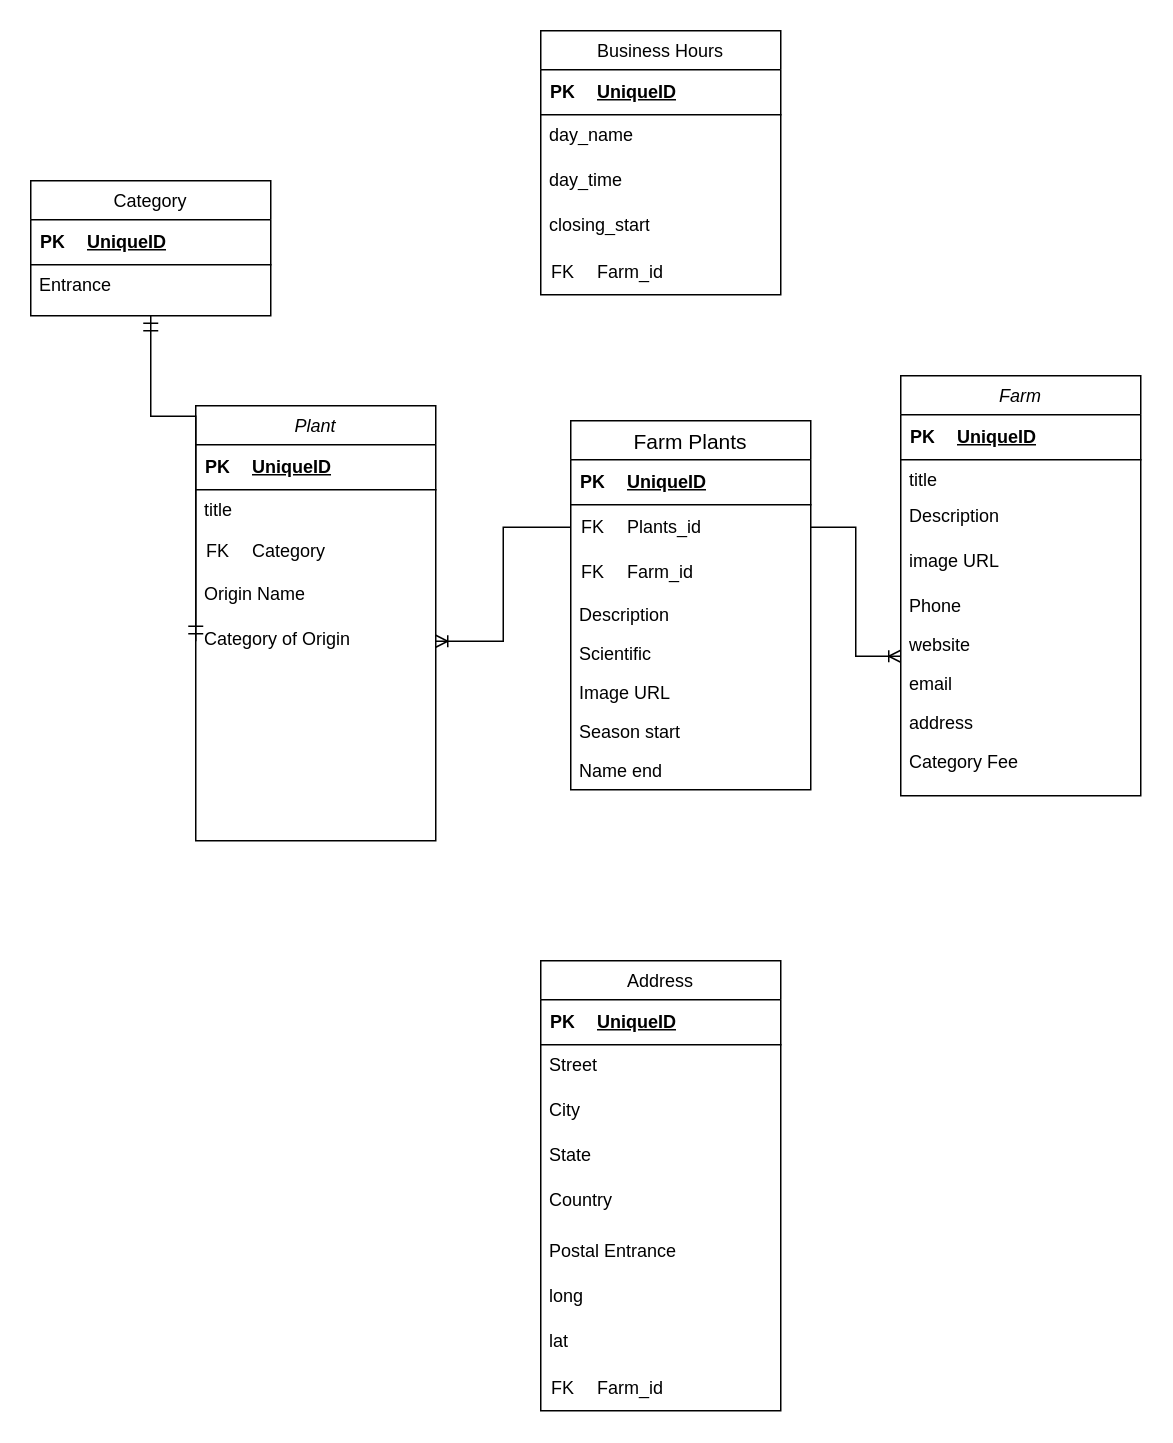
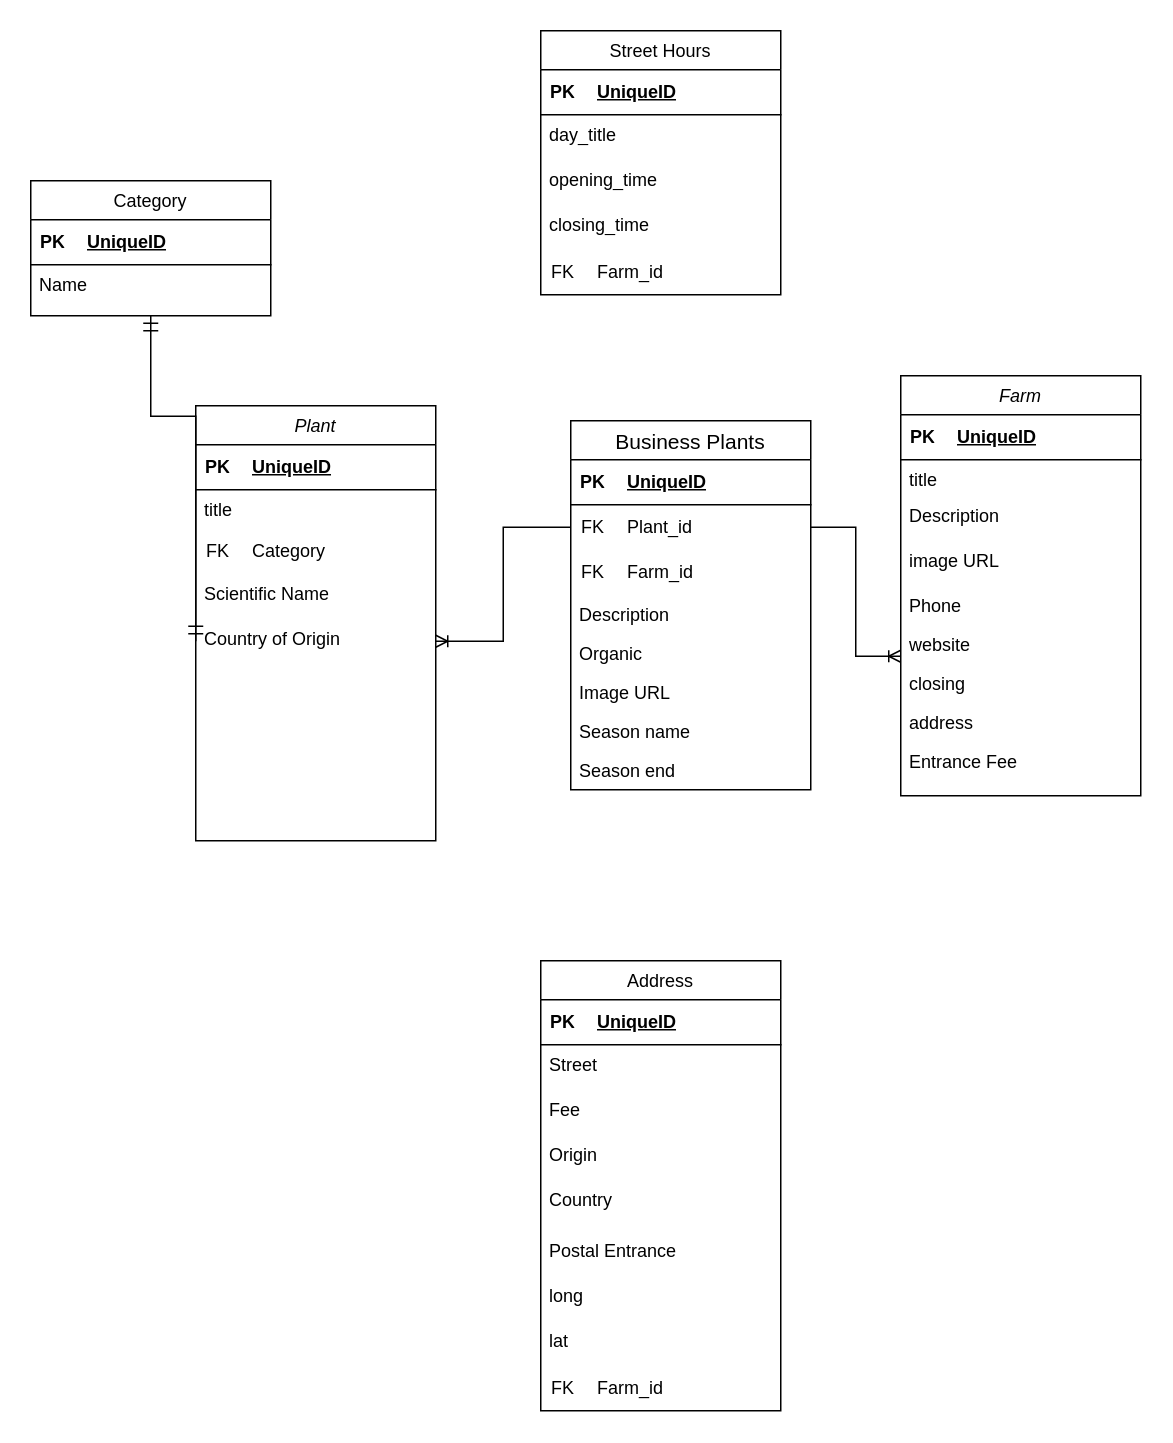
node "Business Hours": label "Business Hours" -> "Street Hours"
node "day_name": label "day_name" -> "day_title"
node "day_time": label "day_time" -> "opening_time"
node "closing_start": label "closing_start" -> "closing_time"
node "Entrance": label "Entrance" -> "Name"
node "Farm Plants": label "Farm Plants" -> "Business Plants"
node "Plants_id": label "Plants_id" -> "Plant_id"
node "Origin Name": label "Origin Name" -> "Scientific Name"
node "Category of Origin": label "Category of Origin" -> "Country of Origin"
node "Scientific": label "Scientific" -> "Organic"
node "email": label "email" -> "closing"
node "Season start": label "Season start" -> "Season name"
node "Category Fee": label "Category Fee" -> "Entrance Fee"
node "Name end": label "Name end" -> "Season end"
node "City": label "City" -> "Fee"
node "State": label "State" -> "Origin"
